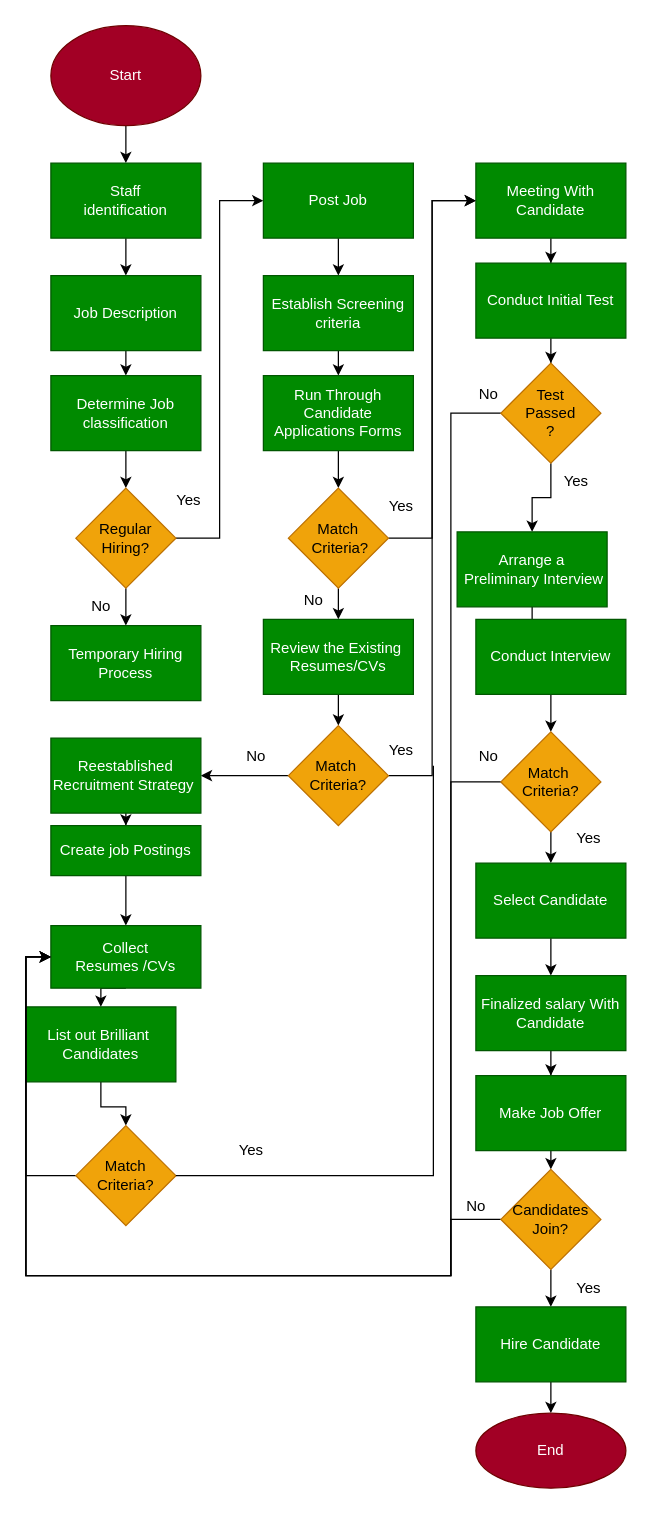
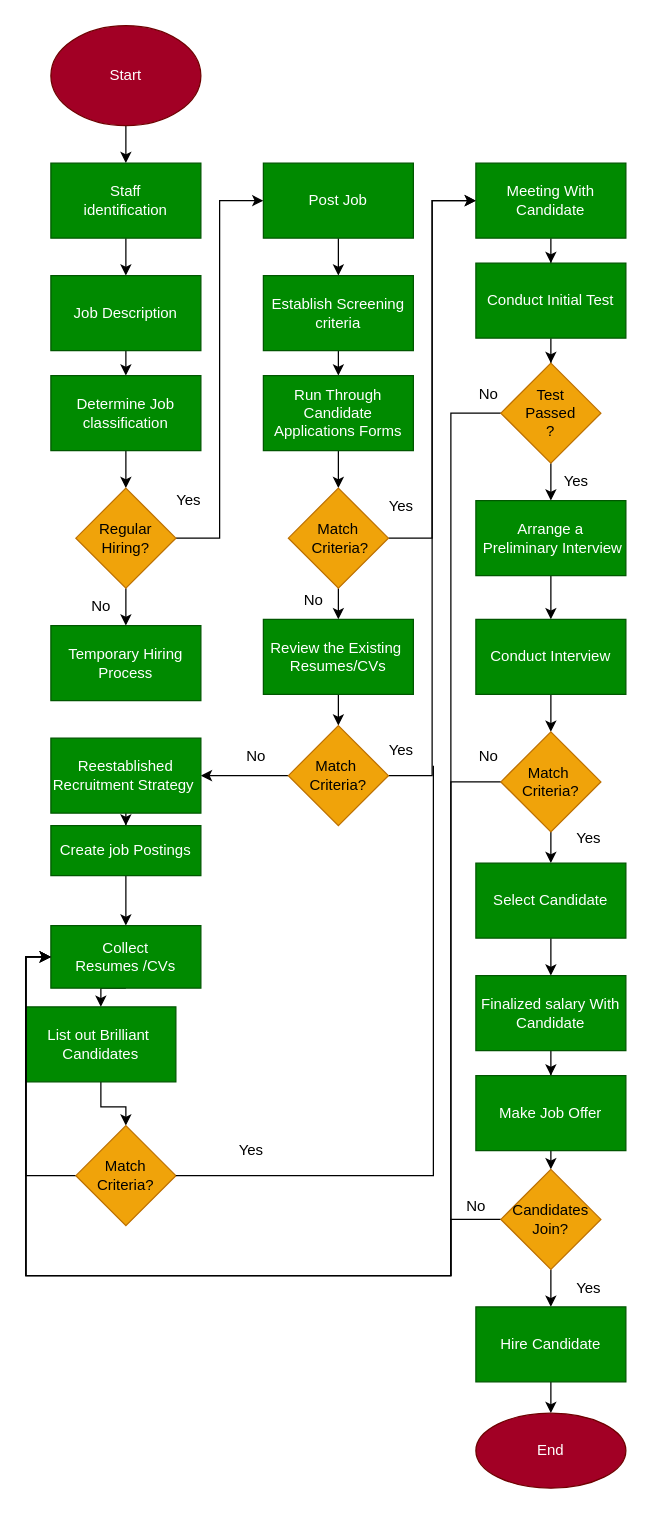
node "Arrange a Preliminary Interview": moved (532, 569) -> (551, 538)
